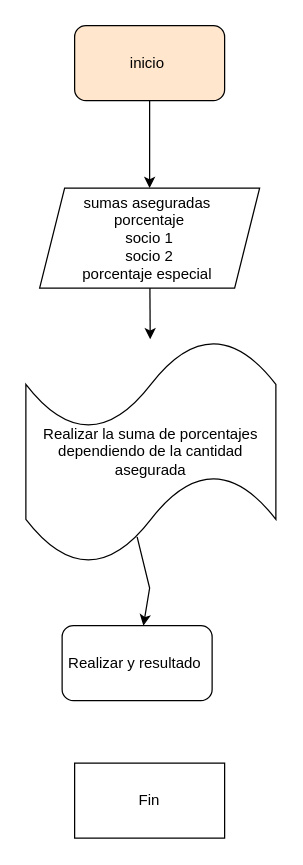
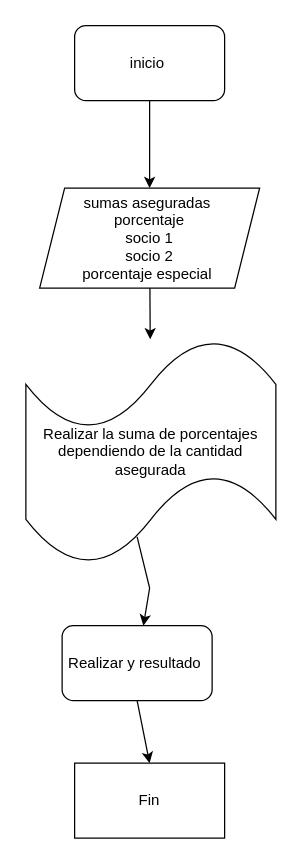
node "inicio": fillcolor #ffe6cc -> #ffffff
edge "Realizar y resultado" -> "Fin": added
